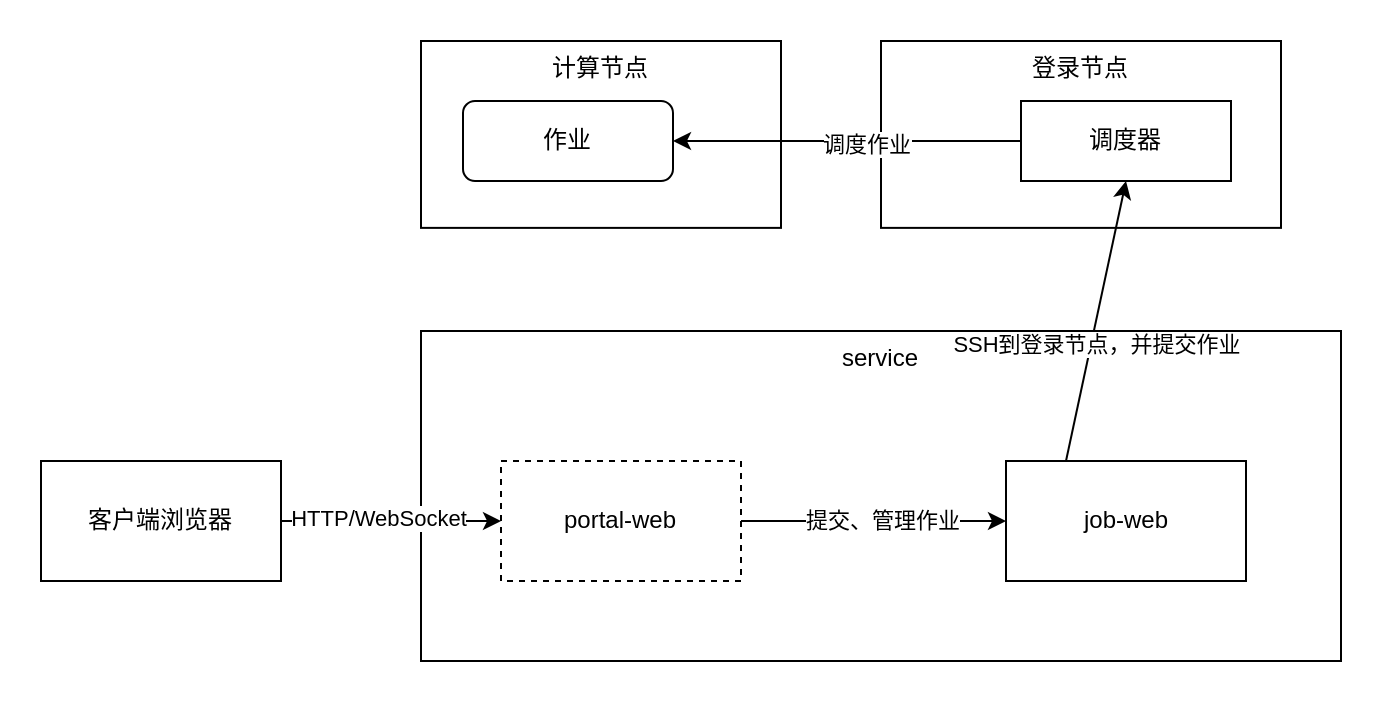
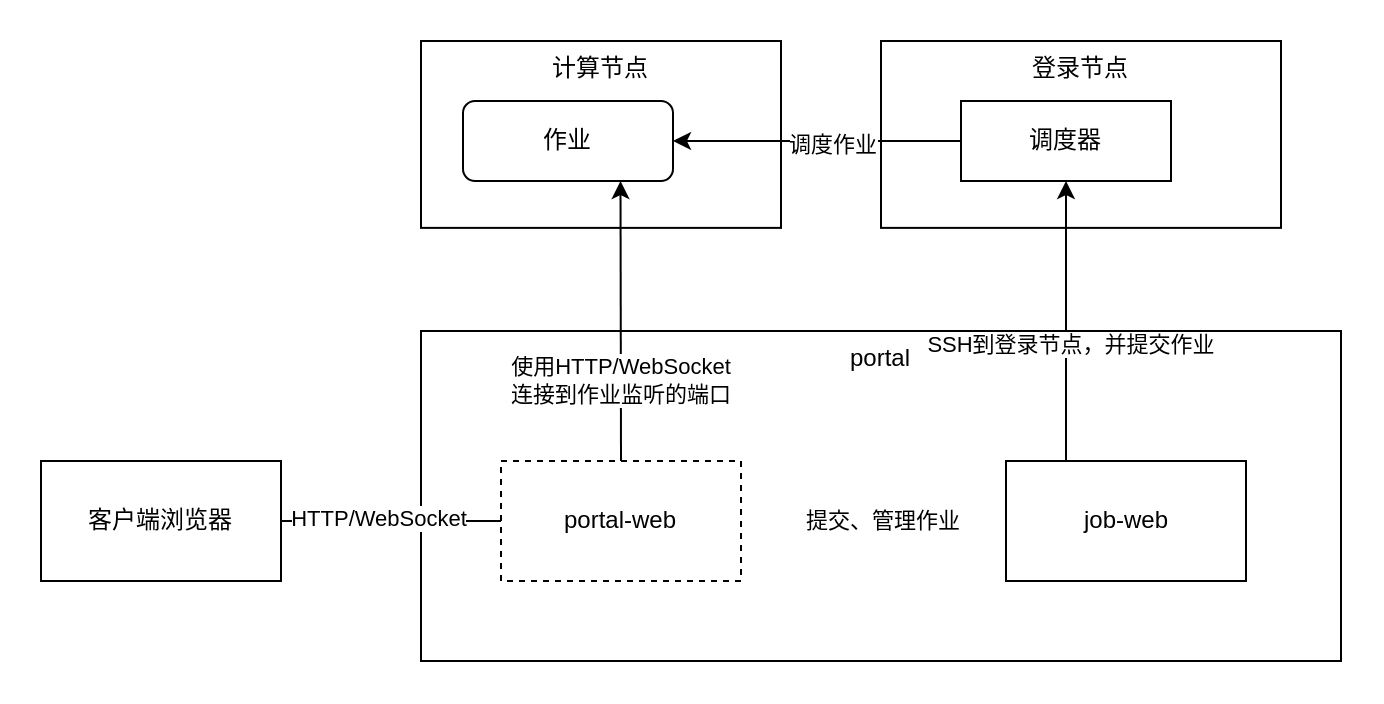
node "调度器": moved (1126, 141) -> (1066, 141)
edge "portal-web" -> "作业": added, label "使用HTTP/WebSocket 连接到作业监听的端口"
node "service": label "service" -> "portal"
edge "客户端浏览器" -> "portal-web": arrowhead classic -> none
edge "portal-web" -> "job-web": removed
